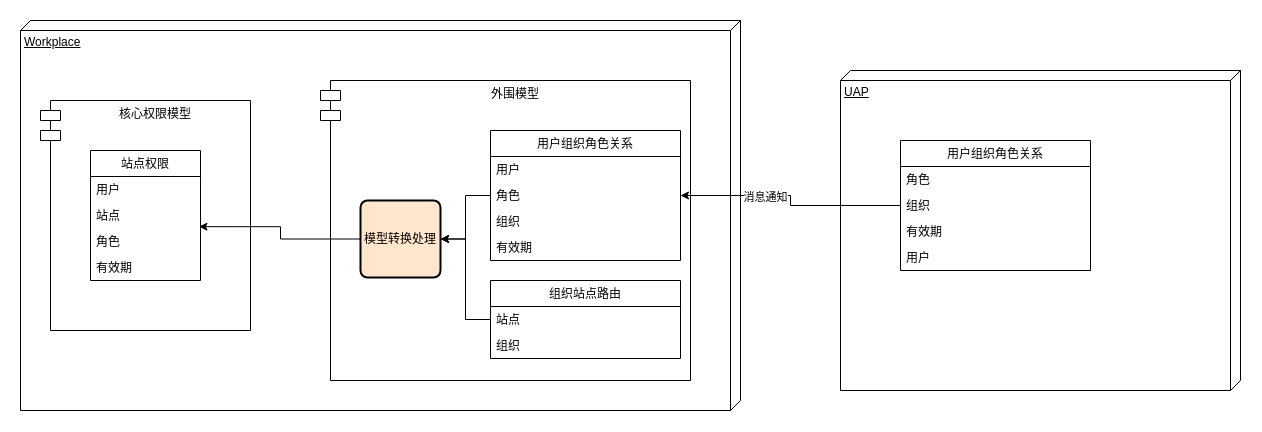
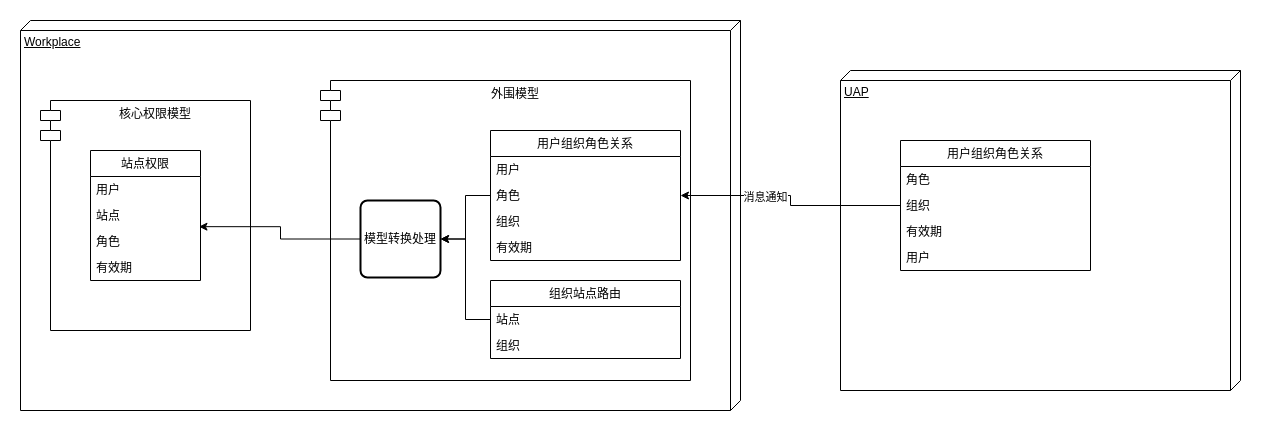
node "模型转换处理": fillcolor #ffe6cc -> #ffffff
